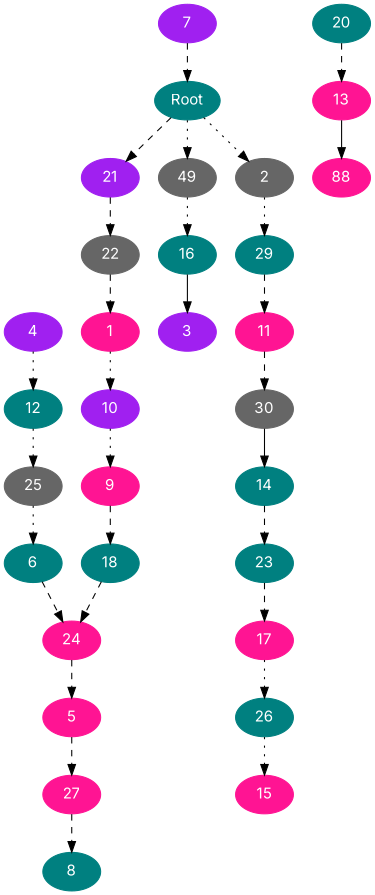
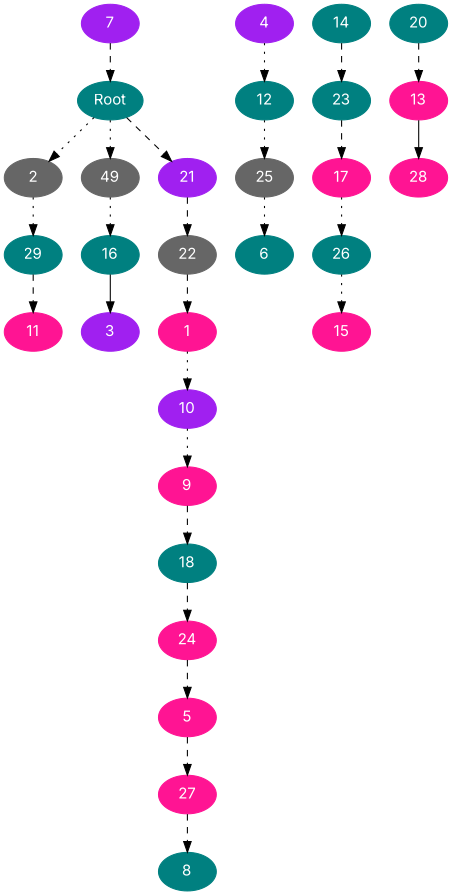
node "88": label "88" -> "28"
node "30": removed
edge "6" -> "24": removed
